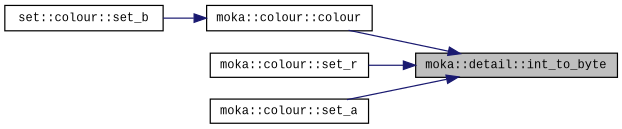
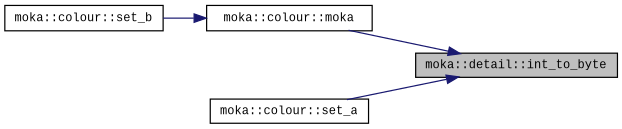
node "set::colour::set_b": label "set::colour::set_b" -> "moka::colour::set_b"
node "moka::colour::colour": label "moka::colour::colour" -> "moka::colour::moka"
node "moka::colour::set_r": removed
